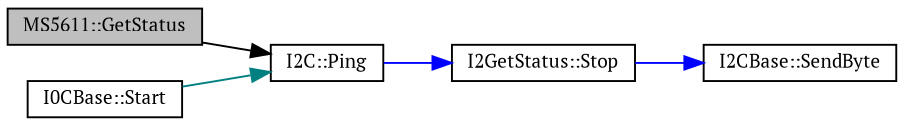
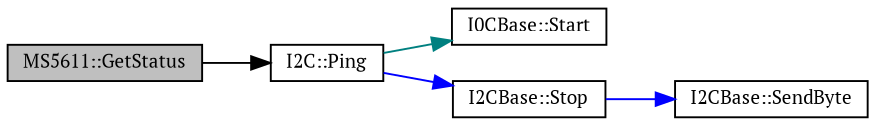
node "I2GetStatus::Stop": label "I2GetStatus::Stop" -> "I2CBase::Stop"
edge "I0CBase::Start" -> "I2C::Ping": reversed
